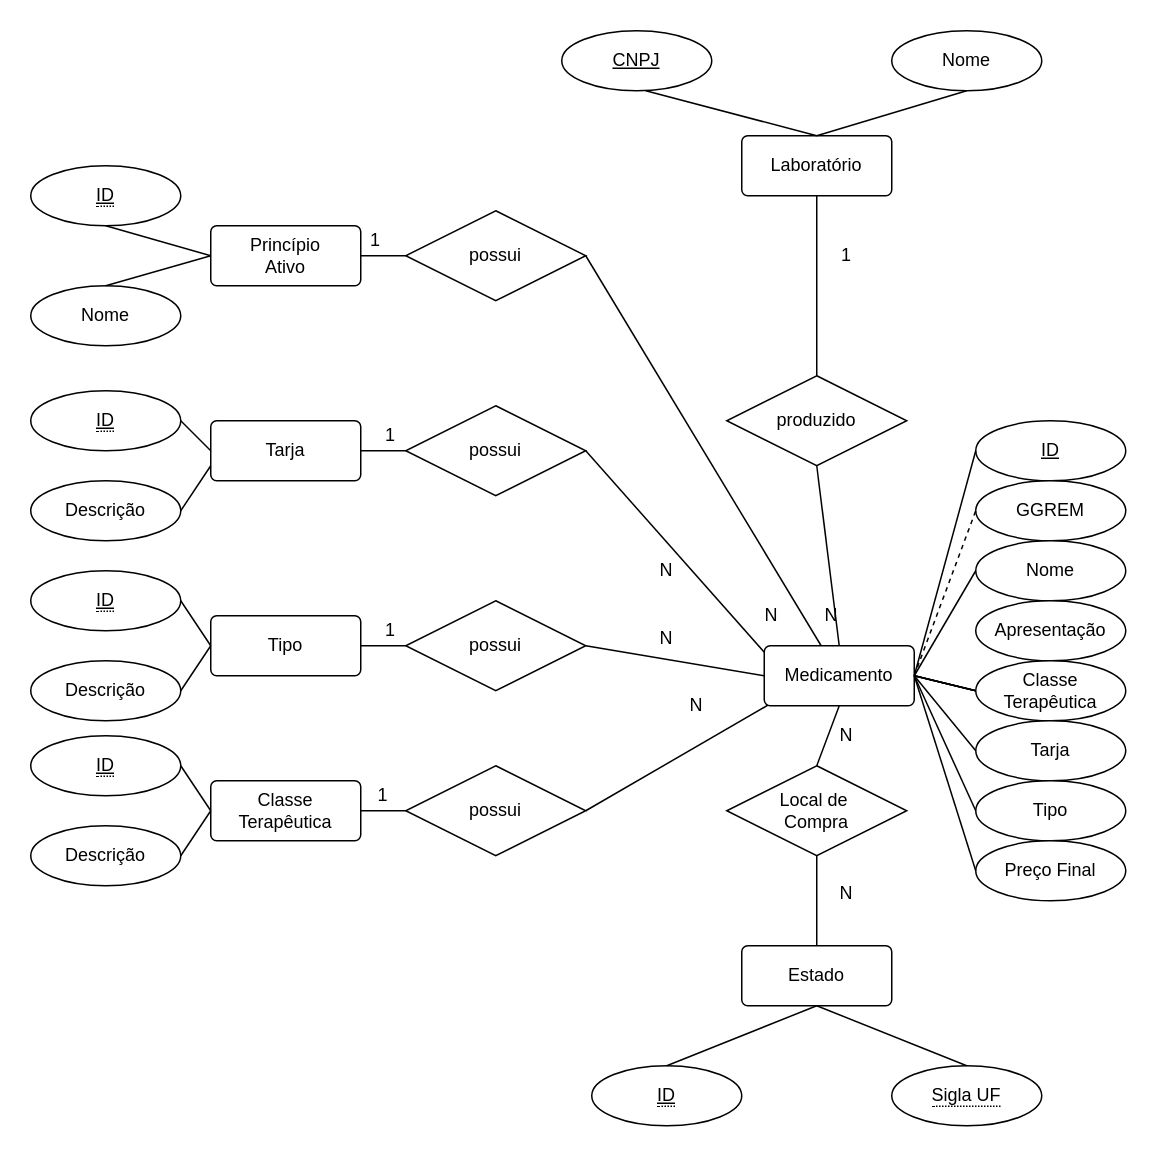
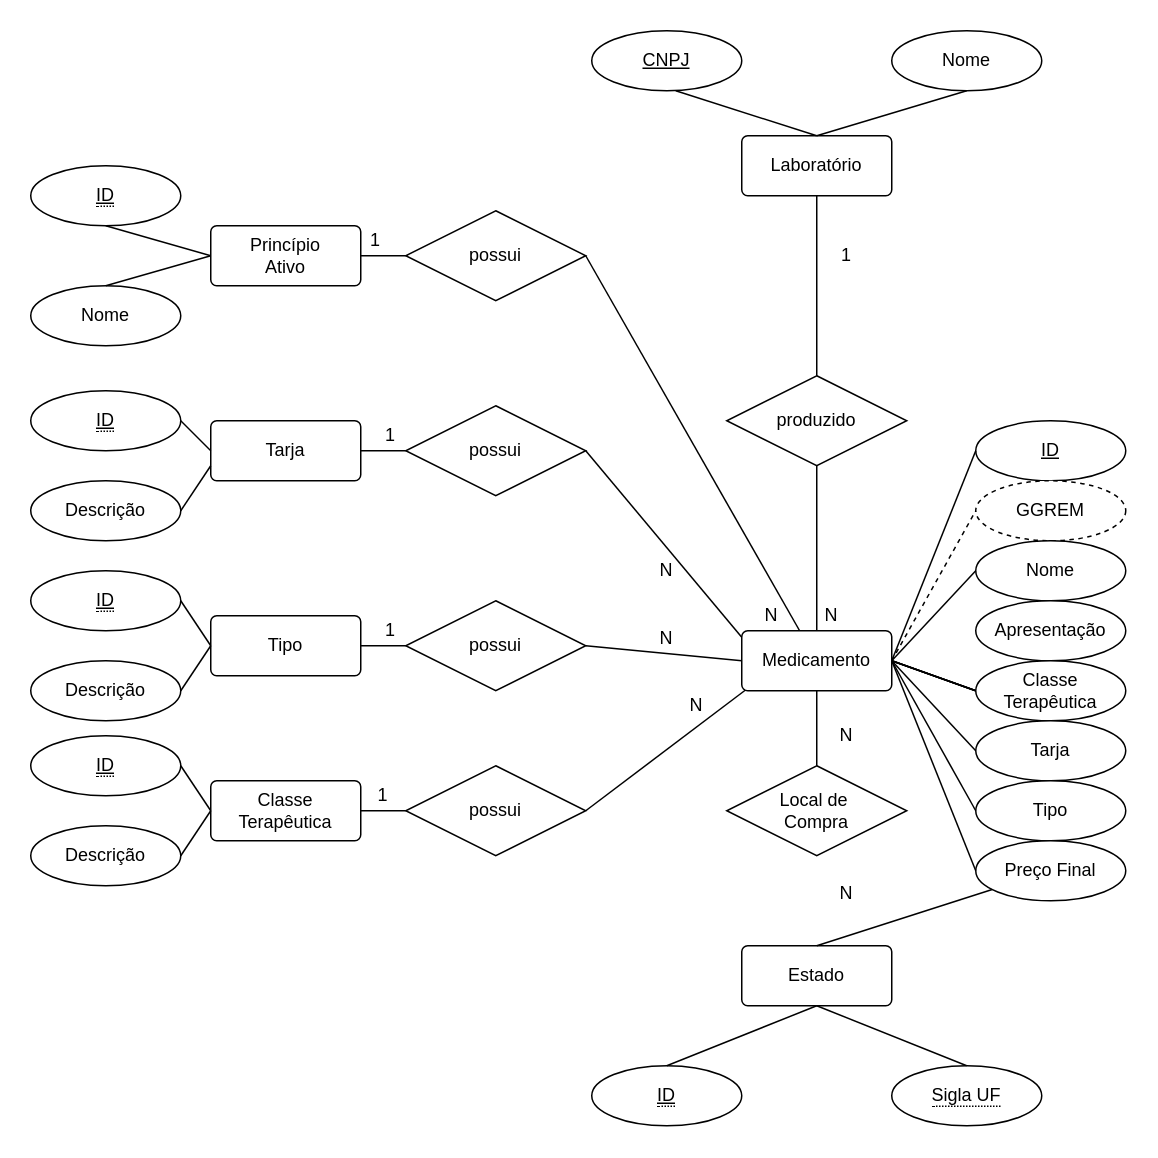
node "CNPJ": moved (637, 61) -> (667, 61)
node "GGREM": style solid -> dashed
node "Medicamento": moved (839, 676) -> (817, 661)
edge "Local de Compra" -- "Estado": now "Preço Final" -- "Estado"
